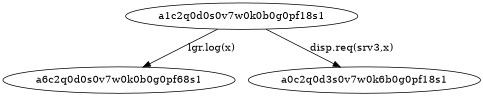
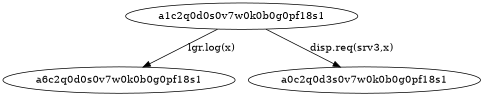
node "a6c2q0d0s0v7w0k0b0g0pf68s1": label "a6c2q0d0s0v7w0k0b0g0pf68s1" -> "a6c2q0d0s0v7w0k0b0g0pf18s1"
node "a0c2q0d3s0v7w0k6b0g0pf18s1": label "a0c2q0d3s0v7w0k6b0g0pf18s1" -> "a0c2q0d3s0v7w0k0b0g0pf18s1"
